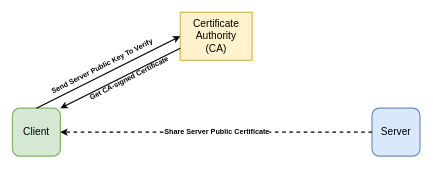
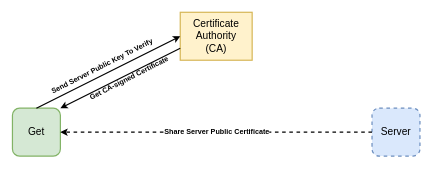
node "Client": label "Client" -> "Get"
node "Server": style solid -> dashed
